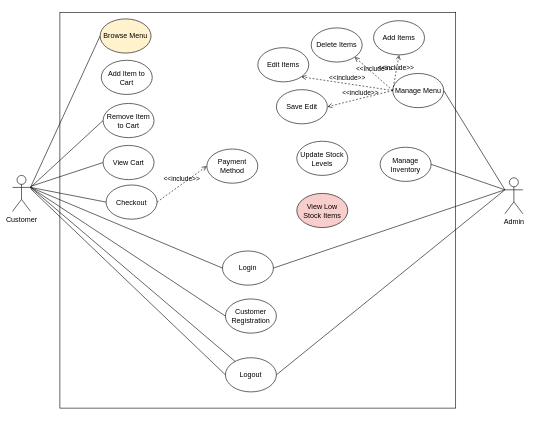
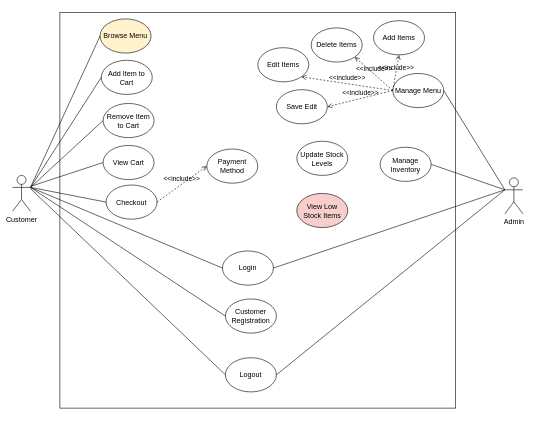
edge "Customer" -- "Logout": now "Customer" -- "Add Item to Cart"
